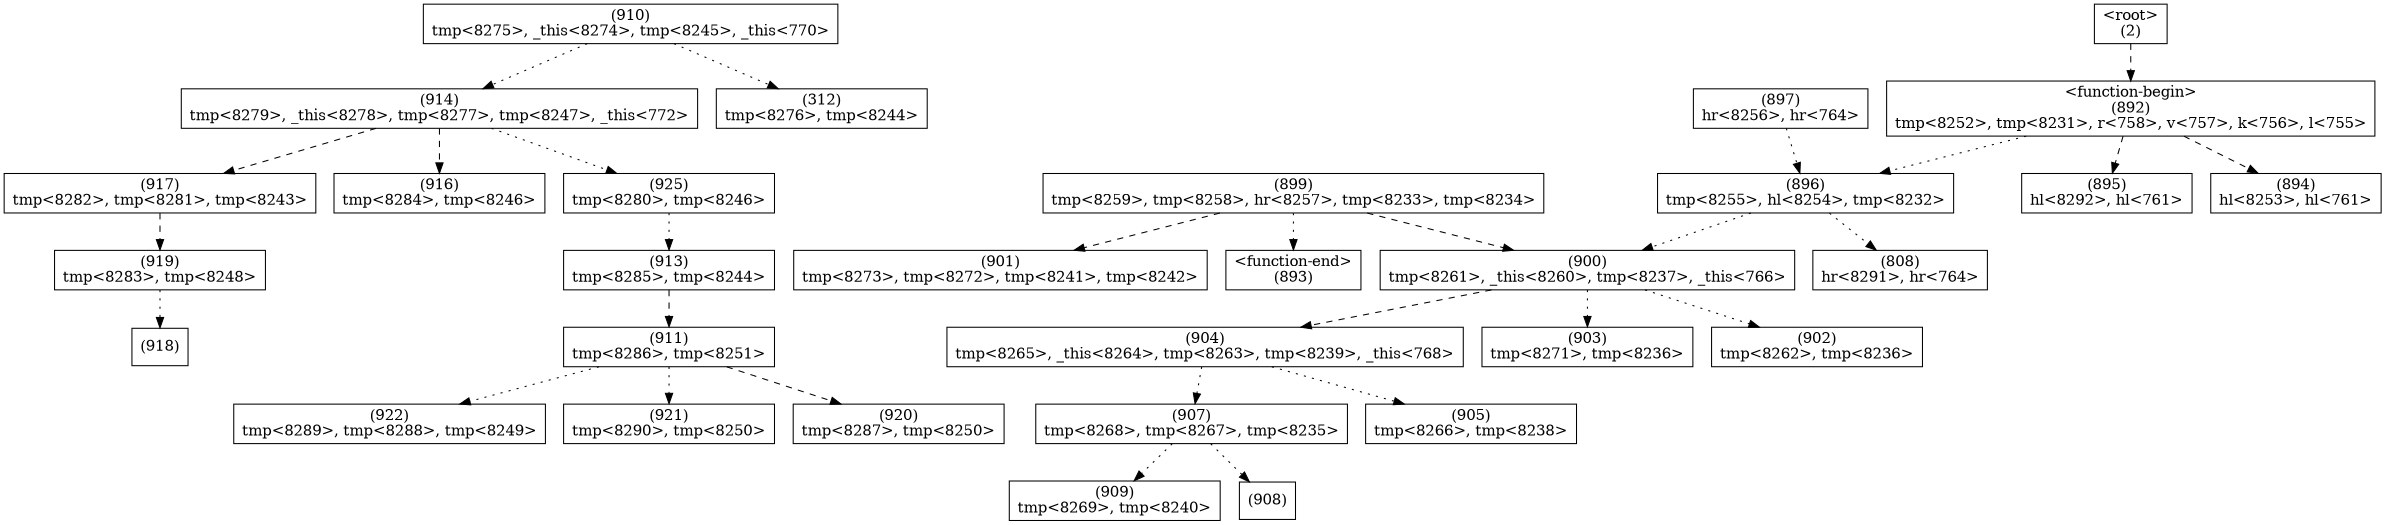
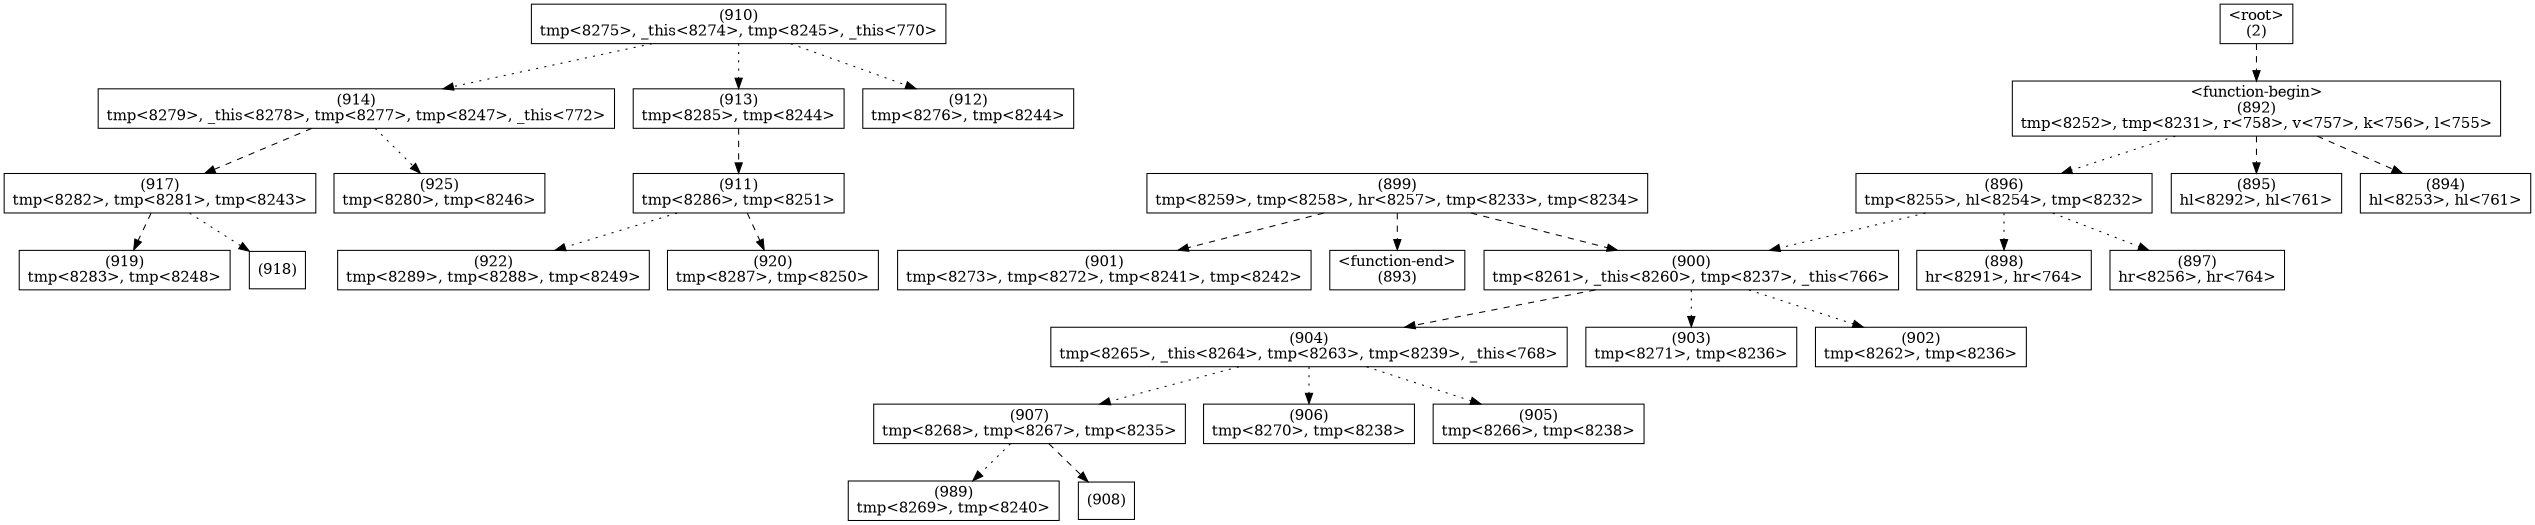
node "(312) tmp<8276>, tmp<8244>": label "(312) tmp<8276>, tmp<8244>" -> "(912) tmp<8276>, tmp<8244>"
edge "(897) hr<8256>, hr<764>" -> "(896) tmp<8255>, hl<8254>, tmp<8232>": reversed
node "(916) tmp<8284>, tmp<8246>": removed
edge "(925) tmp<8280>, tmp<8246>" -> "(913) tmp<8285>, tmp<8244>": now "(910) tmp<8275>, _this<8274>, tmp<8245>, _this<770>" -> "(913) tmp<8285>, tmp<8244>"
edge "(899) tmp<8259>, tmp<8258>, hr<8257>, tmp<8233>, tmp<8234>" -> "<function-end> (893)": style dotted -> dashed
node "(808) hr<8291>, hr<764>": label "(808) hr<8291>, hr<764>" -> "(898) hr<8291>, hr<764>"
edge "(919) tmp<8283>, tmp<8248>" -> "(918)": now "(917) tmp<8282>, tmp<8281>, tmp<8243>" -> "(918)"
node "(921) tmp<8290>, tmp<8250>": removed
node "(906) tmp<8270>, tmp<8238>": added
edge "(907) tmp<8268>, tmp<8267>, tmp<8235>" -> "(908)": style dotted -> dashed
node "(909) tmp<8269>, tmp<8240>": label "(909) tmp<8269>, tmp<8240>" -> "(989) tmp<8269>, tmp<8240>"
